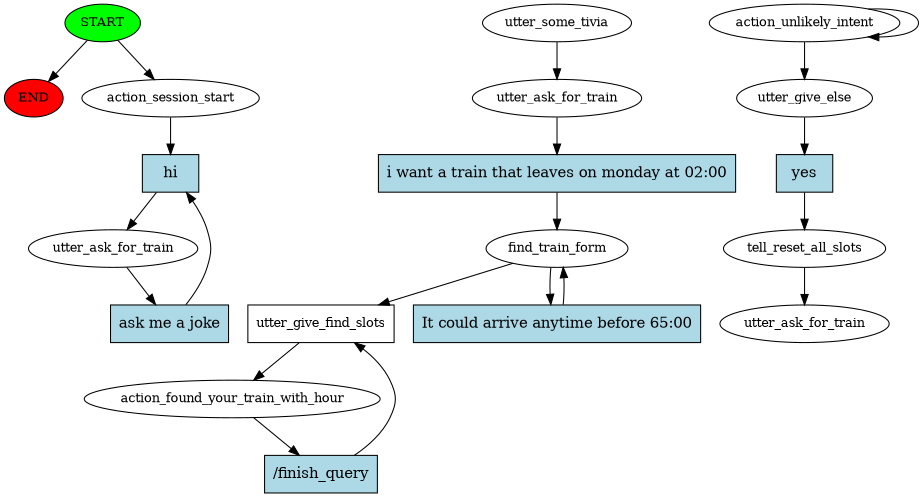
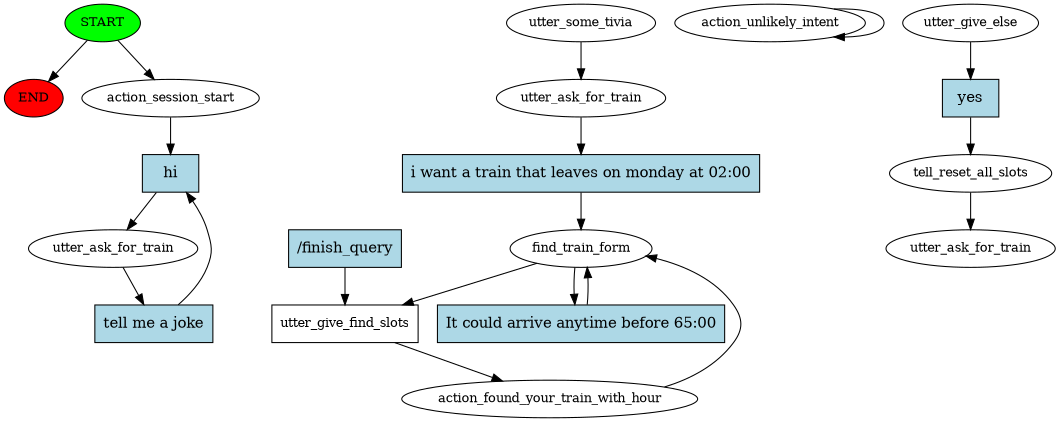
edge "action_unlikely_intent" -> "utter_give_else": removed
node "ask me a joke": label "ask me a joke" -> "tell me a joke"
edge "action_found_your_train_with_hour" -> "/finish_query": now "action_found_your_train_with_hour" -> "find_train_form"
